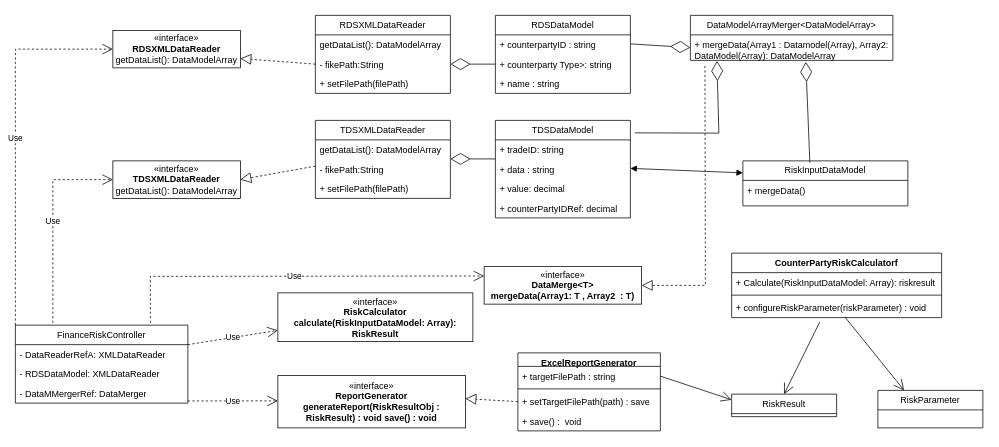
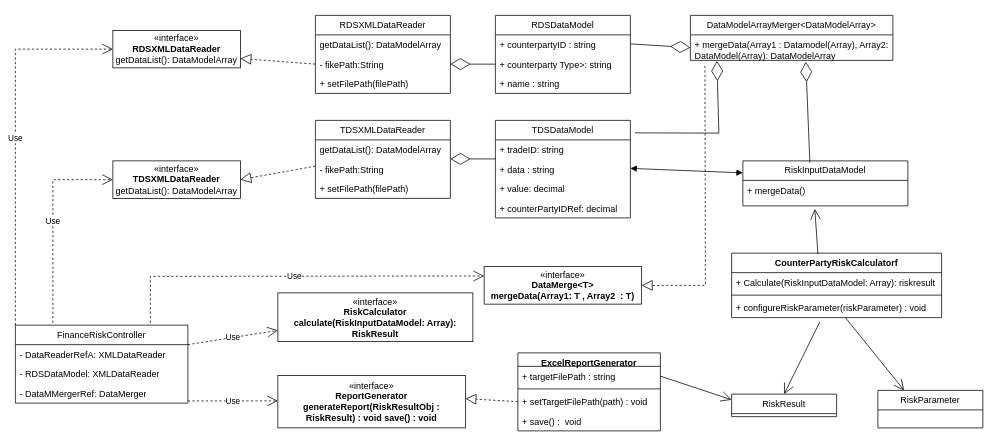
edge "CounterPartyRiskCalculatorf" -> "+ mergeData()": added
node "+ setTargetFilePath(path) : save": label "+ setTargetFilePath(path) : save" -> "+ setTargetFilePath(path) : void"
